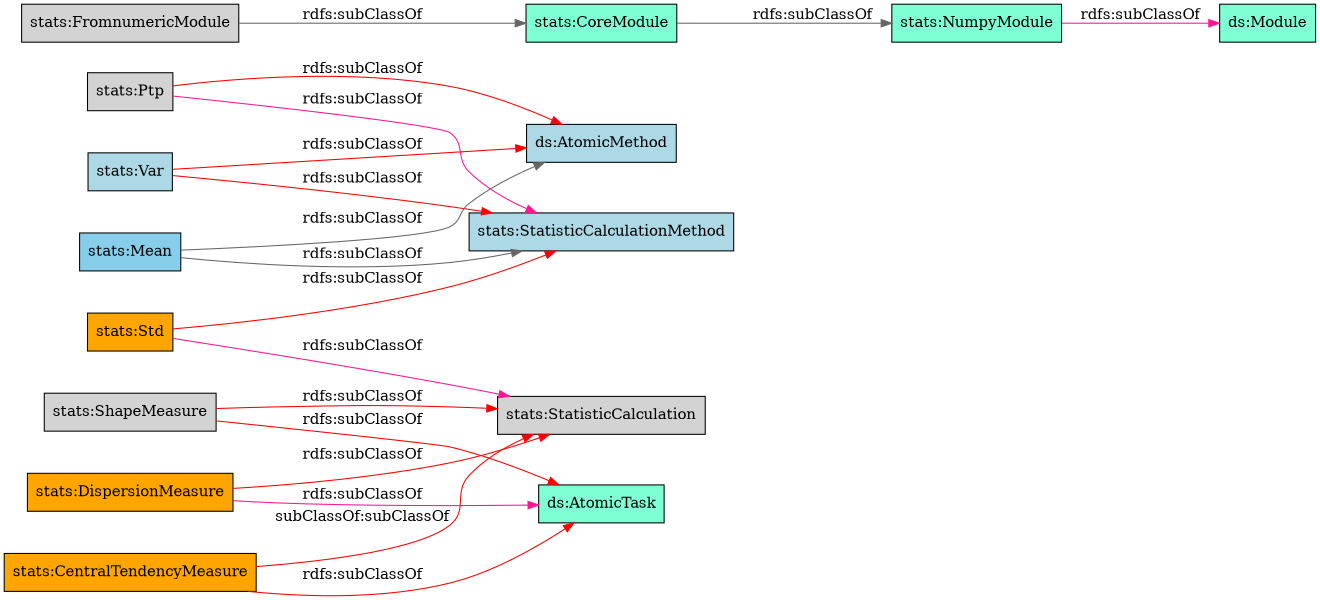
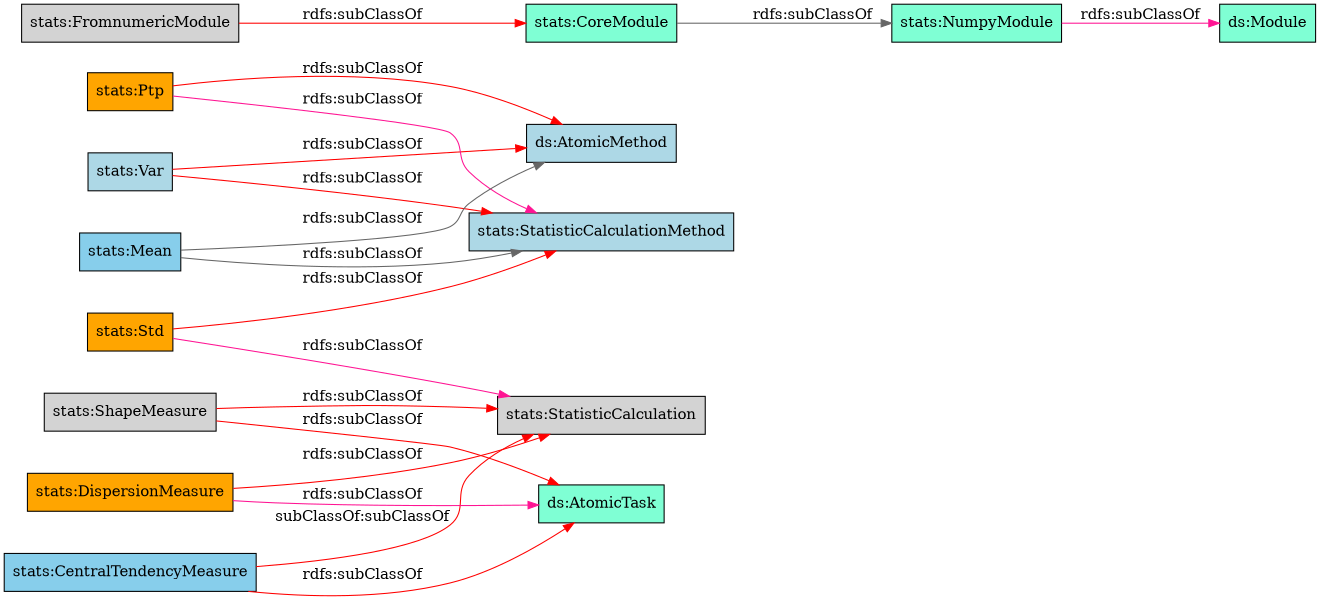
edge "stats:FromnumericModule" -> "stats:CoreModule": color gray40 -> red
node "stats:Ptp": fillcolor lightgrey -> orange
node "stats:CentralTendencyMeasure": fillcolor orange -> skyblue
